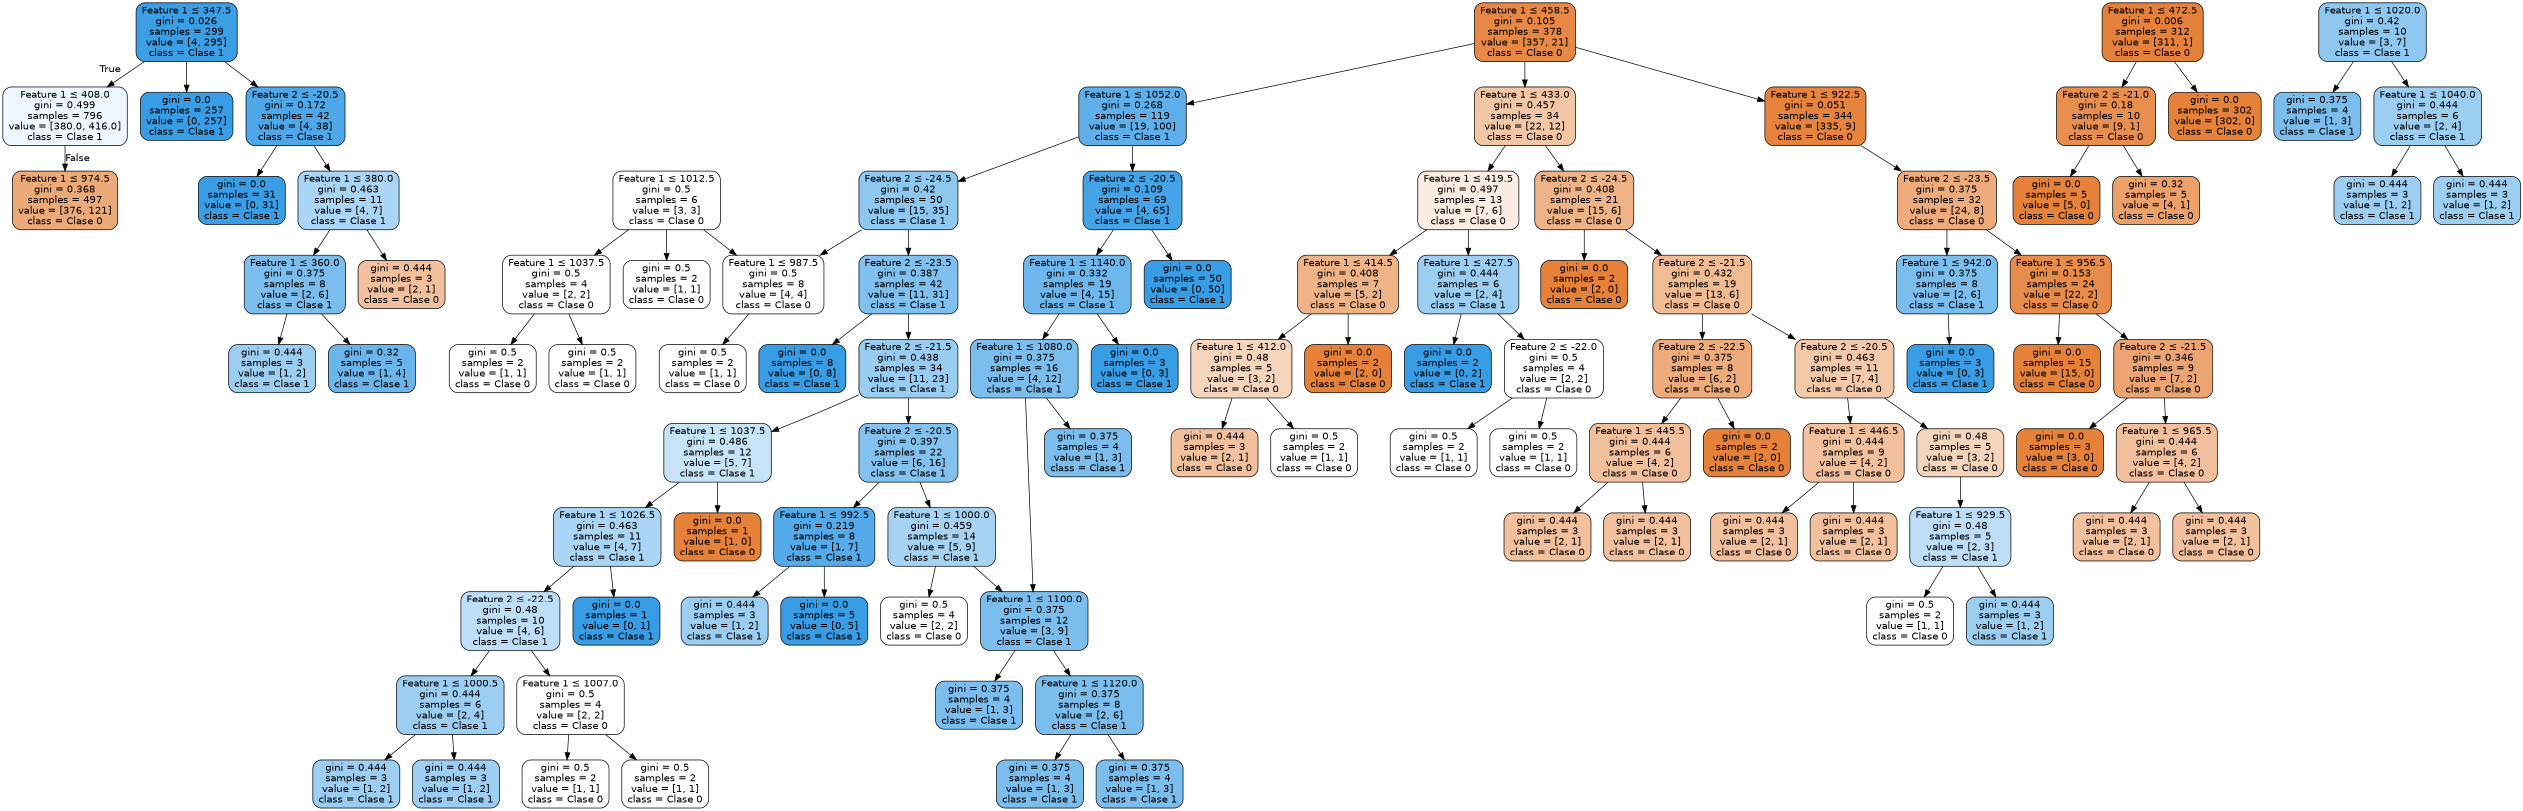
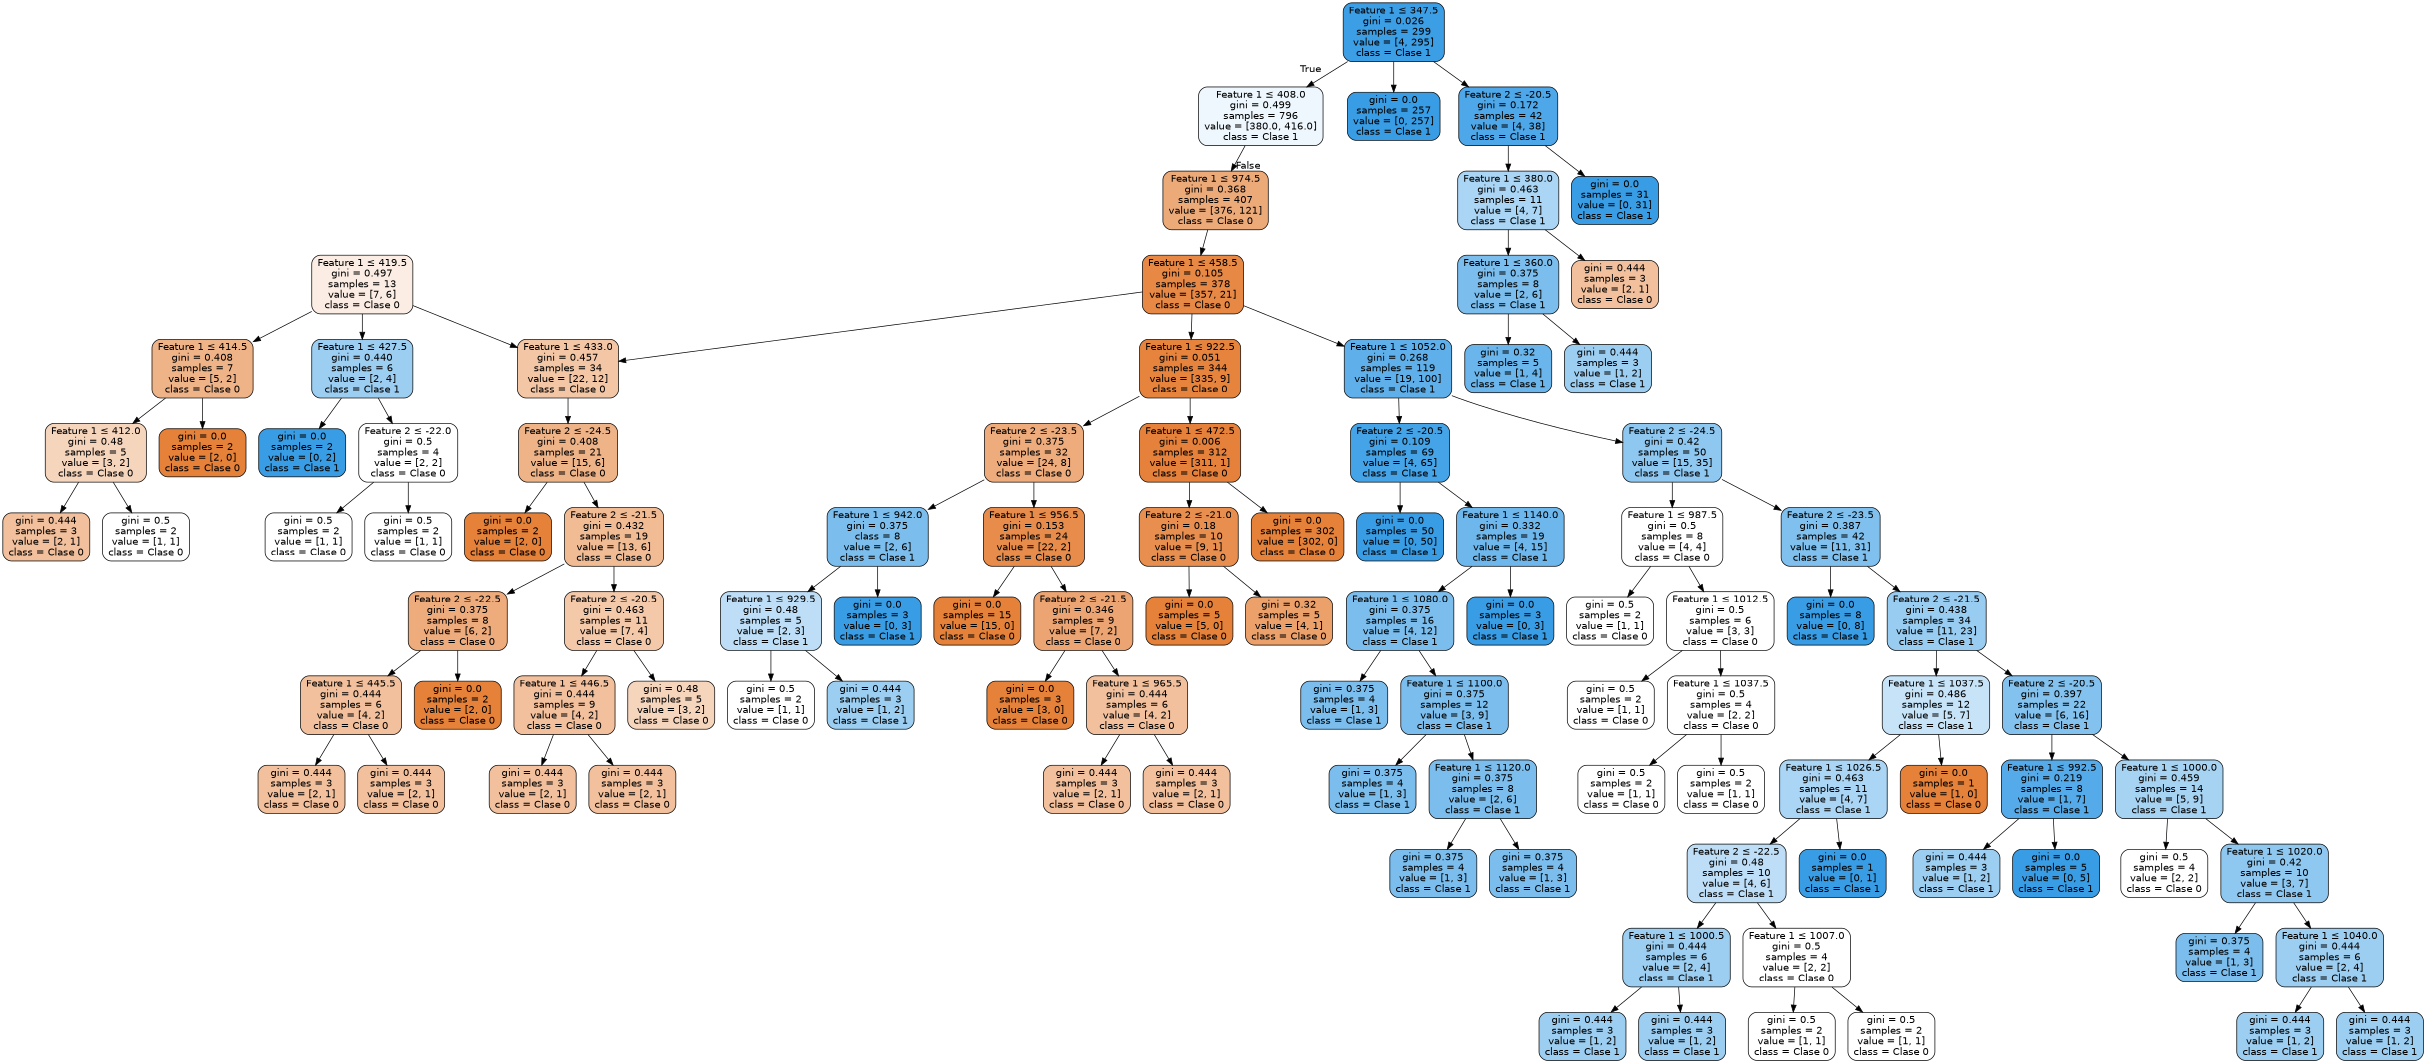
edge "Feature 1 ≤ 433.0" -> "Feature 1 ≤ 419.5": reversed
node "Feature 1 ≤ 974.5": text "samples = 497" -> "samples = 407"
edge "Feature 1 ≤ 974.5" -> "Feature 1 ≤ 458.5": added
edge "Feature 1 ≤ 1012.5" -> "Feature 1 ≤ 987.5": reversed
node "Feature 1 ≤ 427.5": text "gini = 0.444" -> "gini = 0.440"
node "Feature 1 ≤ 942.0": text "samples = 8" -> "class = 8"
edge "Feature 1 ≤ 922.5" -> "Feature 1 ≤ 472.5": added
edge "gini = 0.48" -> "Feature 1 ≤ 929.5": now "Feature 1 ≤ 942.0" -> "Feature 1 ≤ 929.5"
edge "Feature 1 ≤ 1000.0" -> "Feature 1 ≤ 1100.0": now "Feature 1 ≤ 1000.0" -> "Feature 1 ≤ 1020.0"
